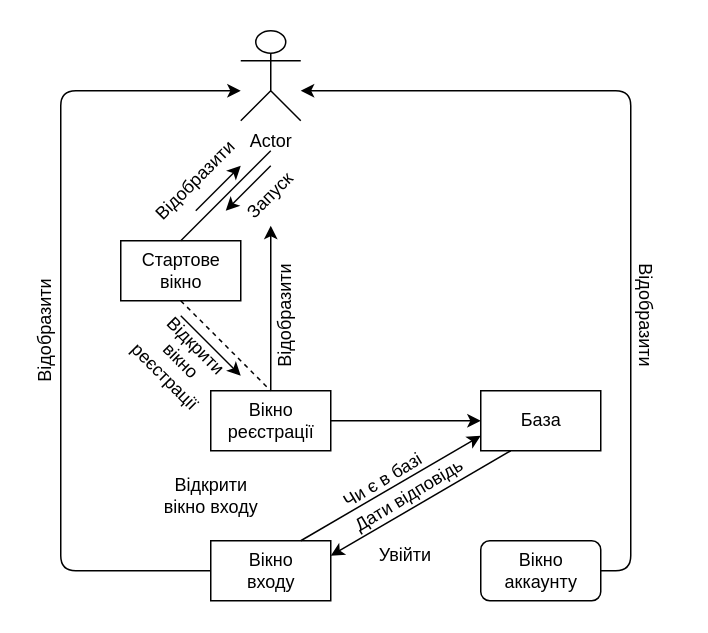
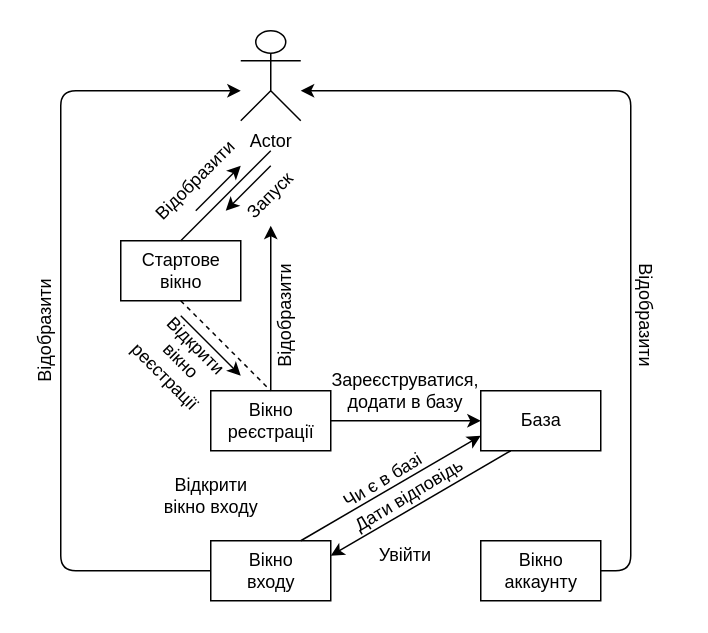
node "Зареєструватися, додати в базу": added
node "Вікно аккаунту": shape rounded rectangle -> rectangle
